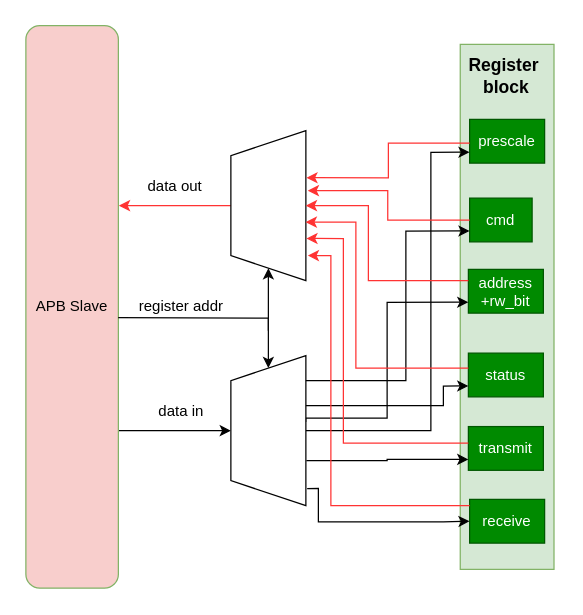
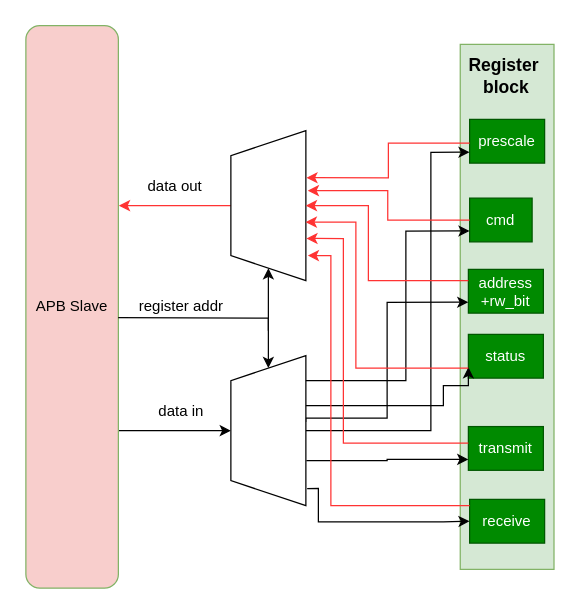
node "status": moved (506, 375) -> (506, 356)
